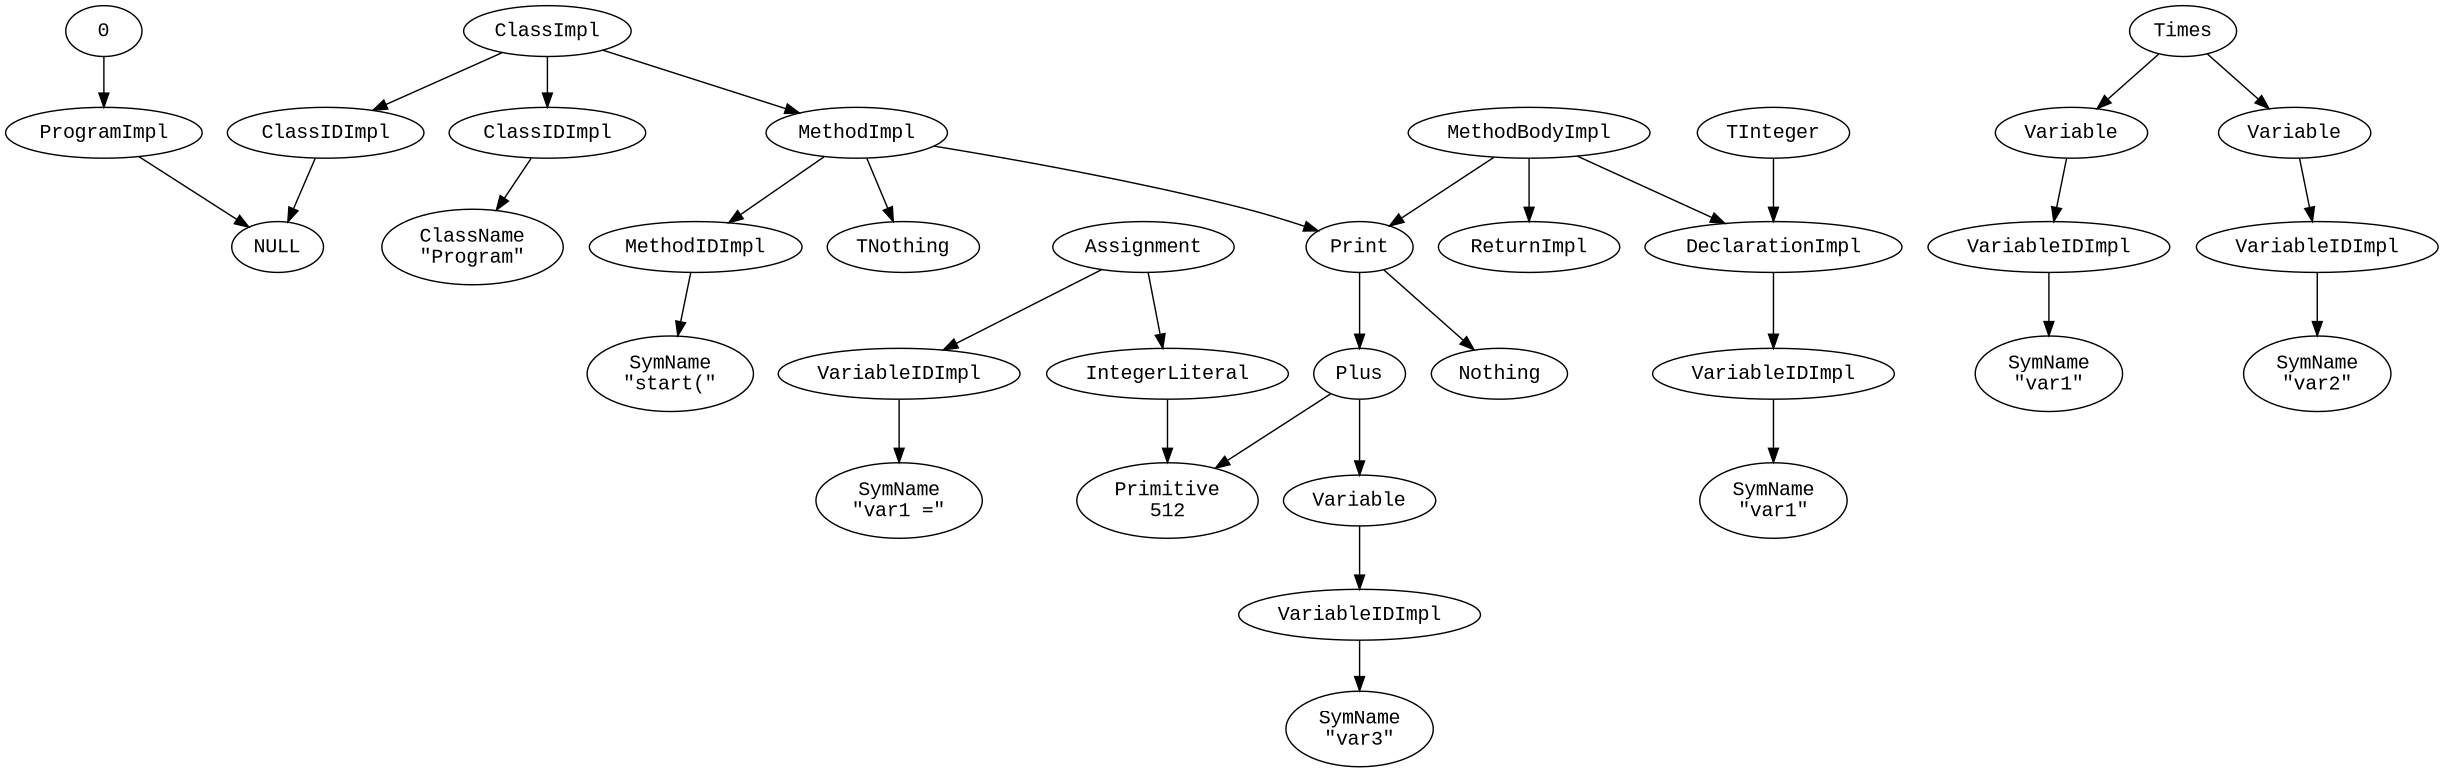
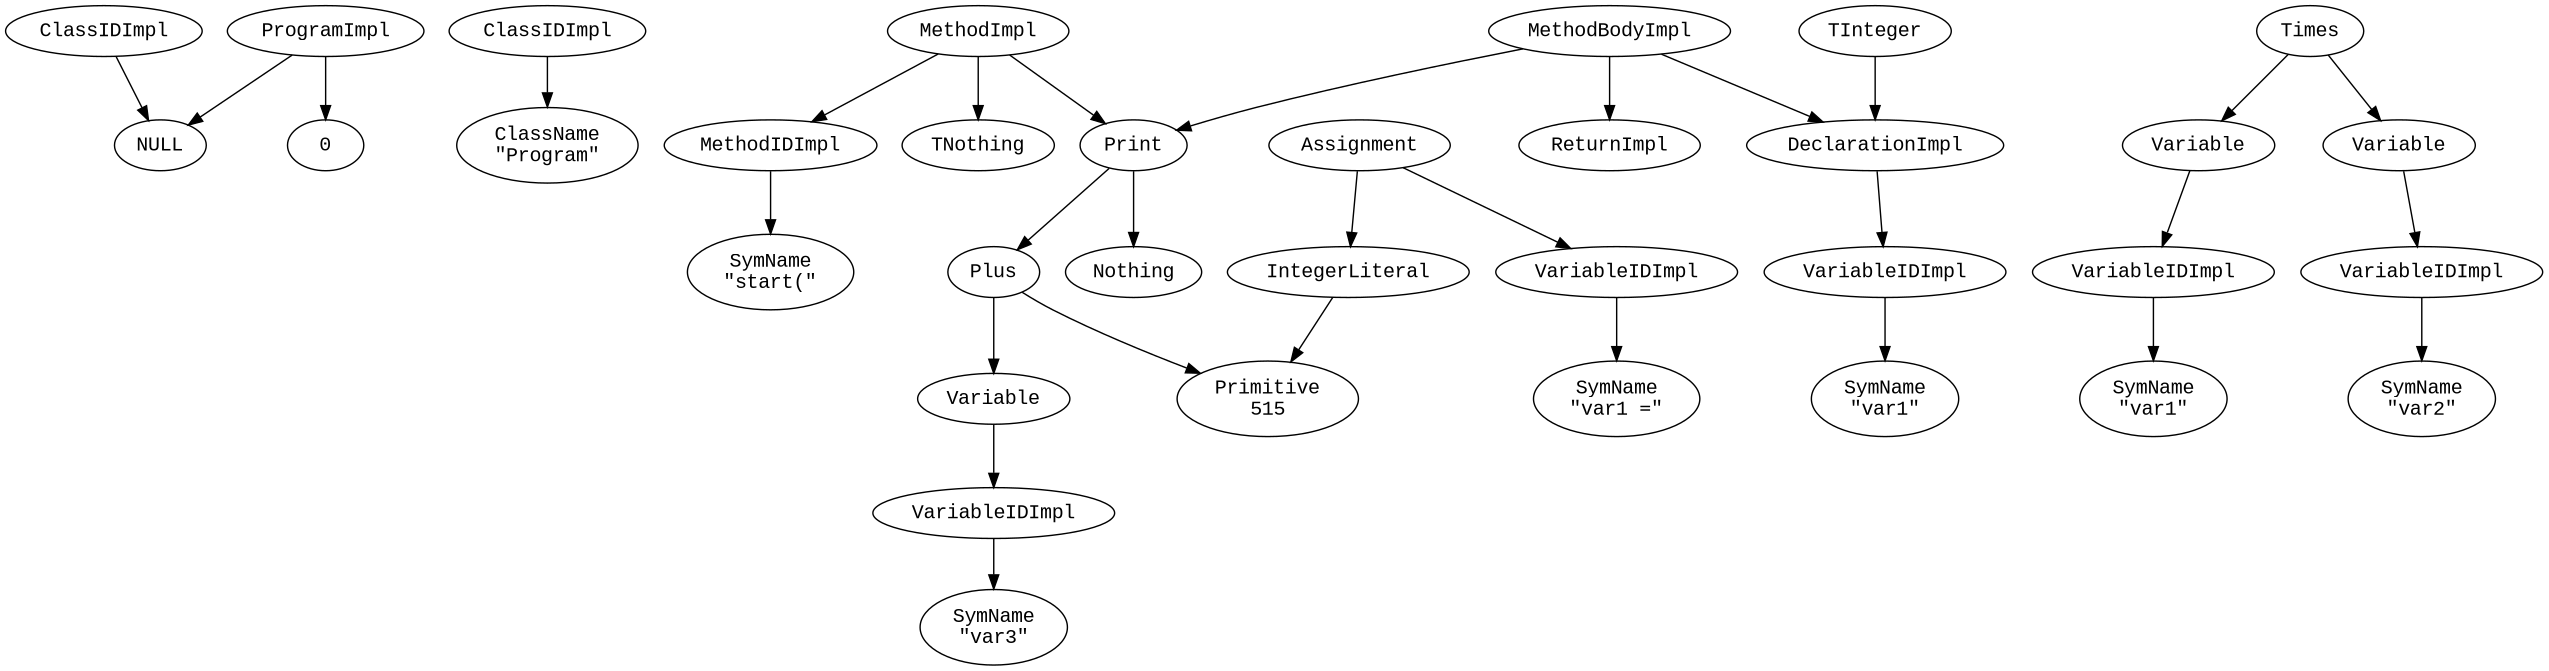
node "ClassImpl": removed
edge "0" -> "ProgramImpl": reversed
node "Primitive 512": label "Primitive 512" -> "Primitive 515"
